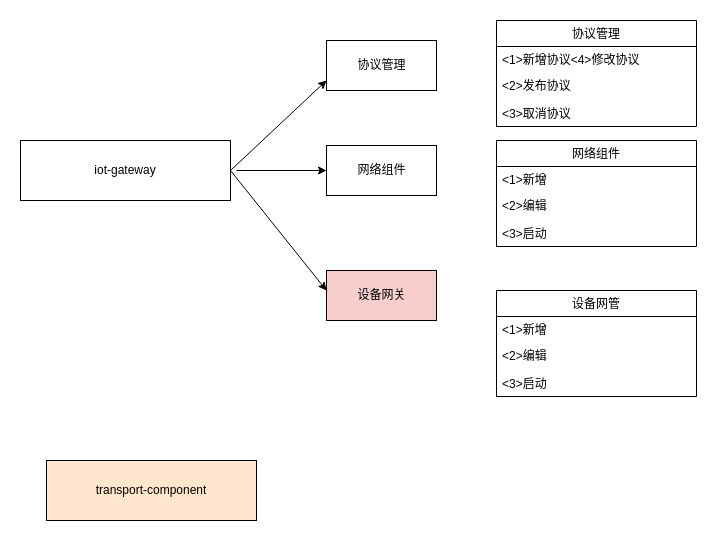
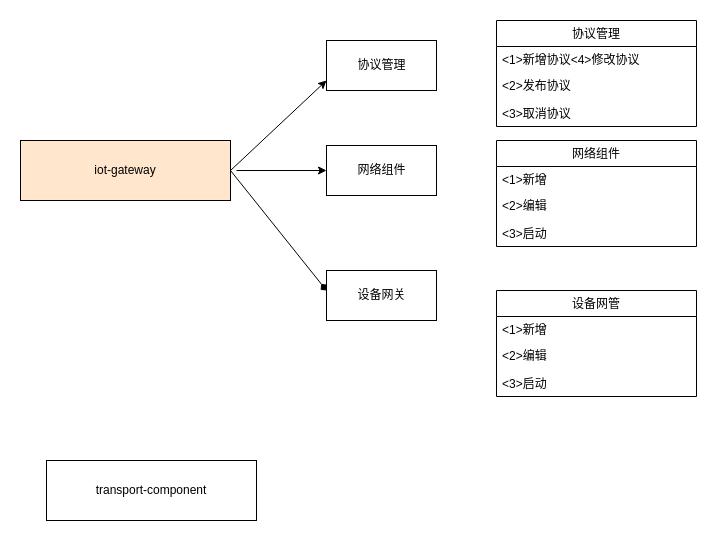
node "iot-gateway": fillcolor #ffffff -> #ffe6cc
edge "iot-gateway" -> "设备网关": arrowhead classic -> diamond
node "设备网关": fillcolor #f8cecc -> #ffffff
node "transport-component": fillcolor #ffe6cc -> #ffffff
